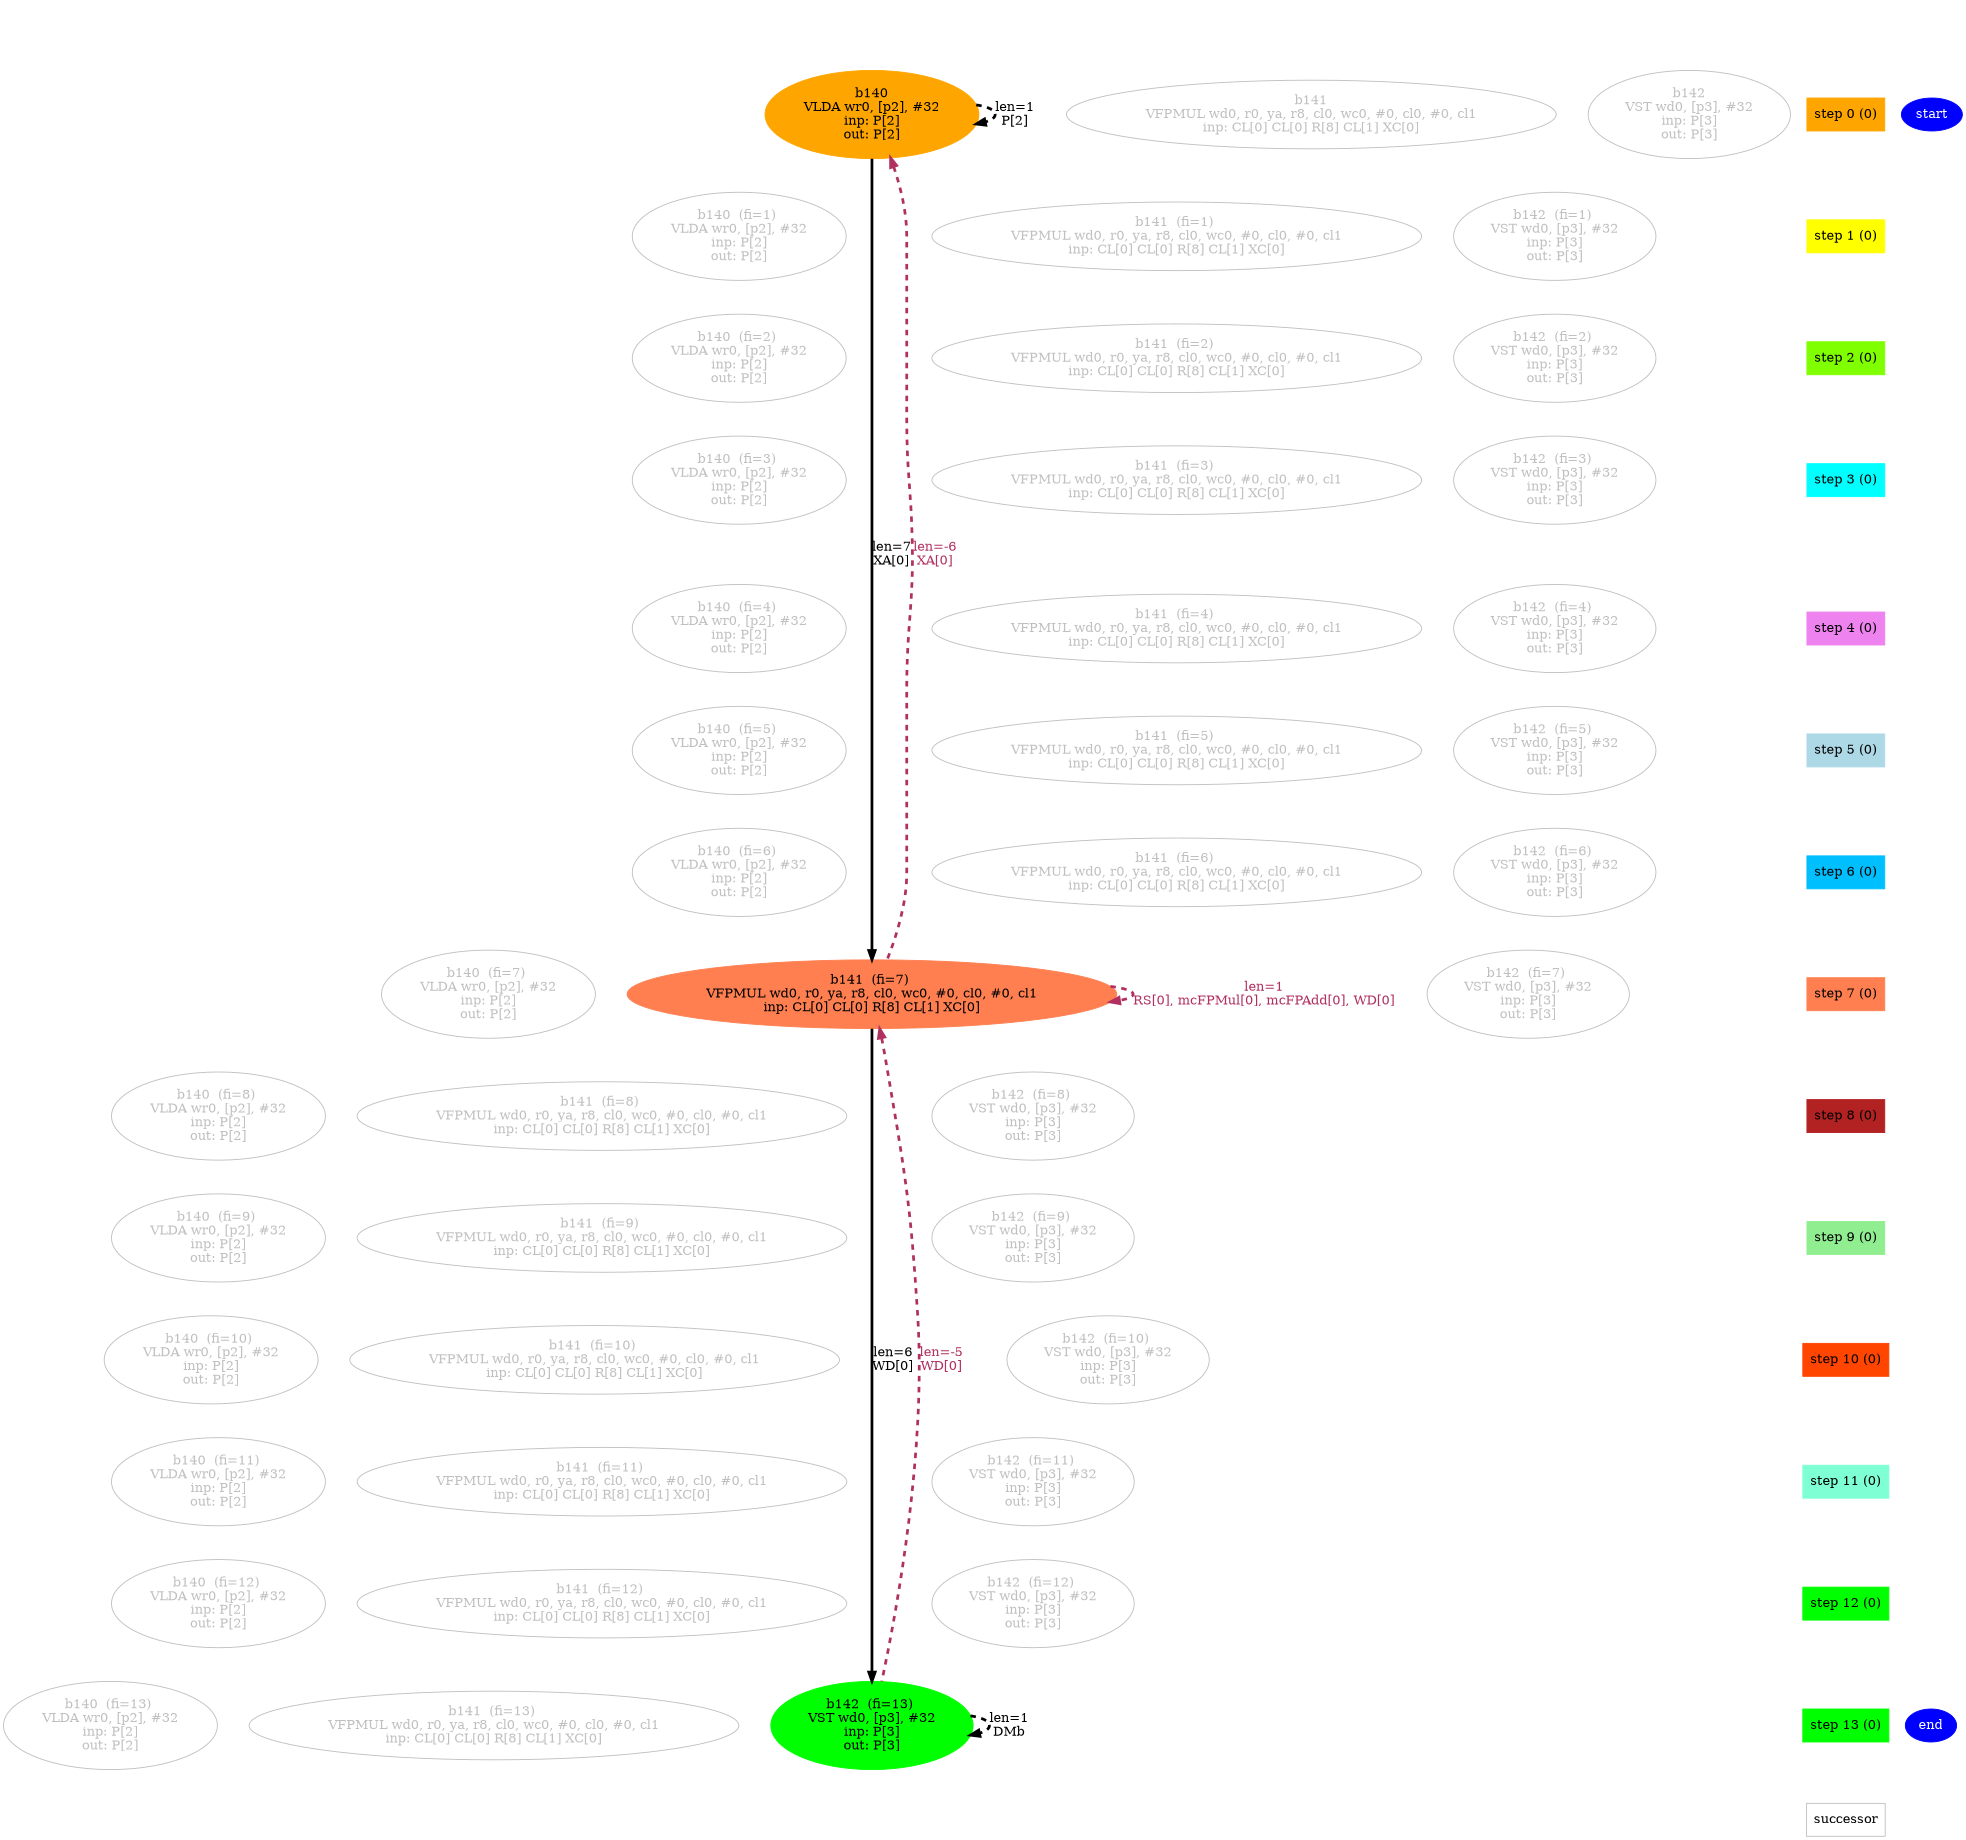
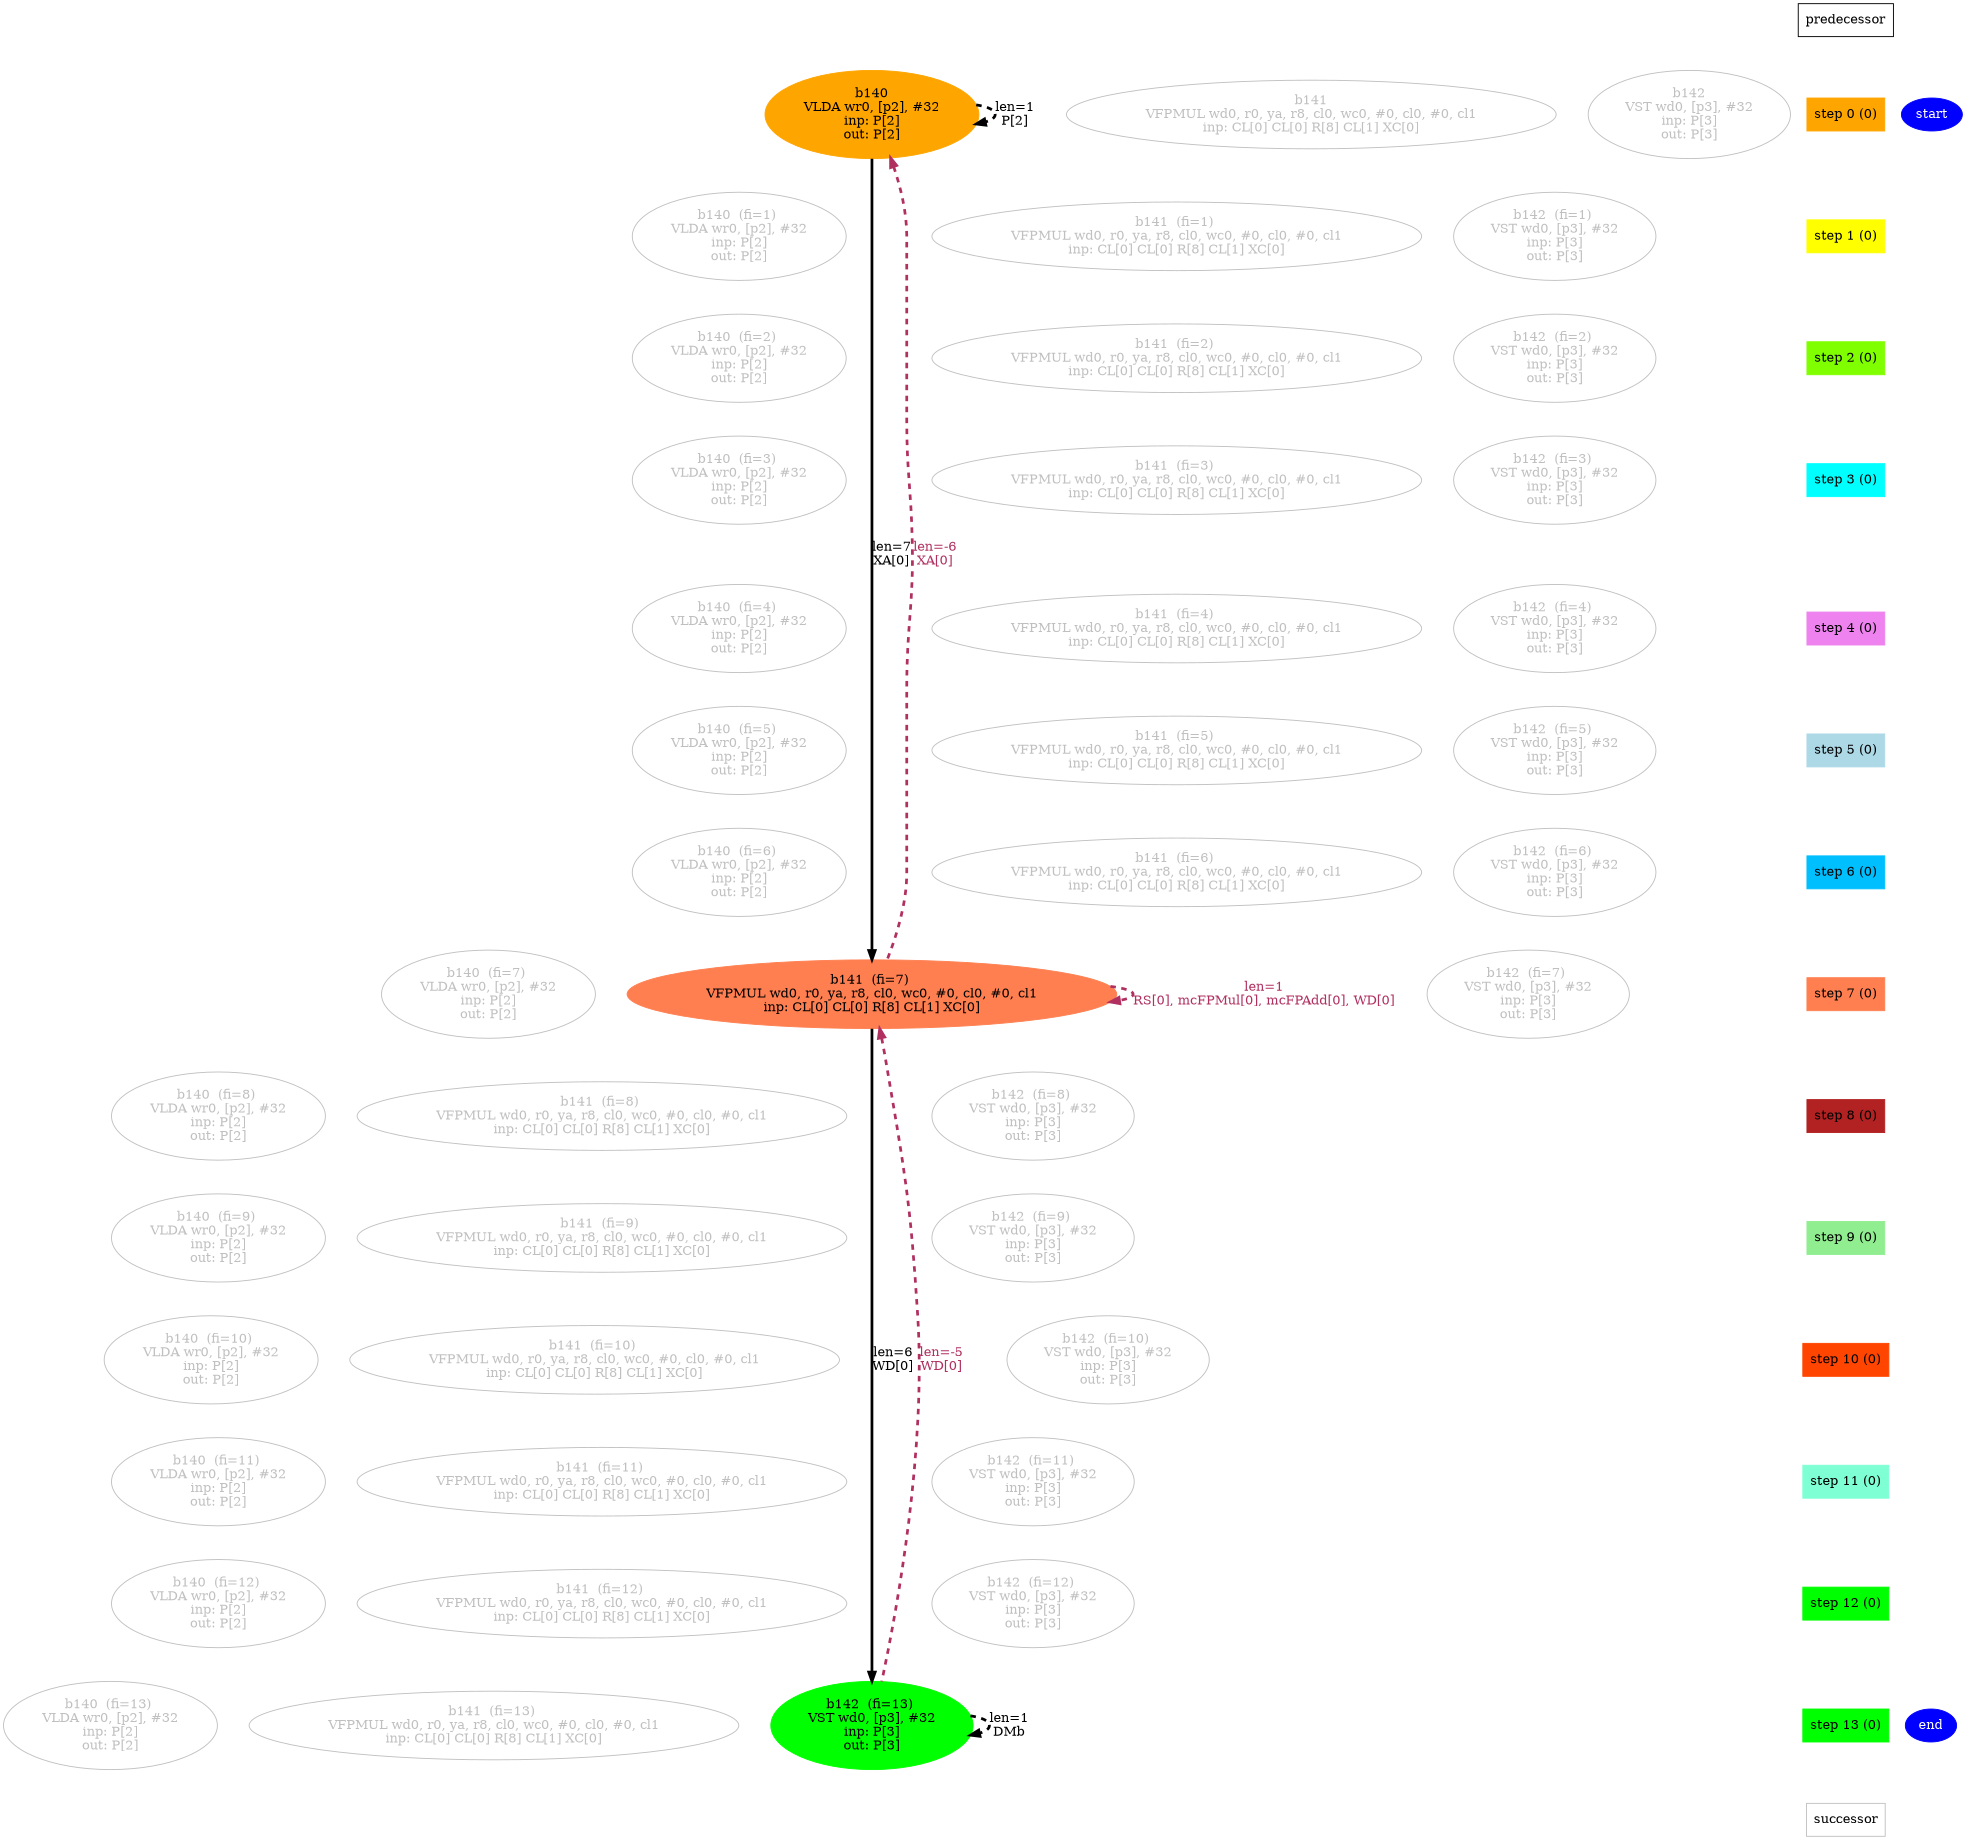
node "predecessor": added
